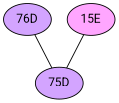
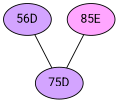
node "76D": label "76D" -> "56D"
node "15E": label "15E" -> "85E"
